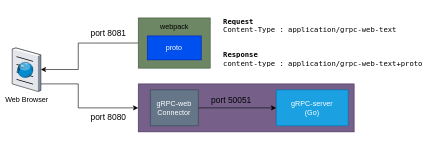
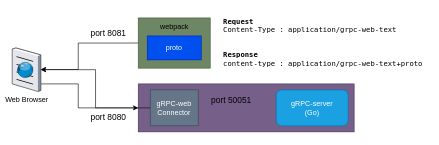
edge "gRPC-web Connector" -> "gRPC-server (Go)": now "gRPC-web Connector" -> "Web Browser"
node "gRPC-server (Go)": shape rectangle -> rounded rectangle
